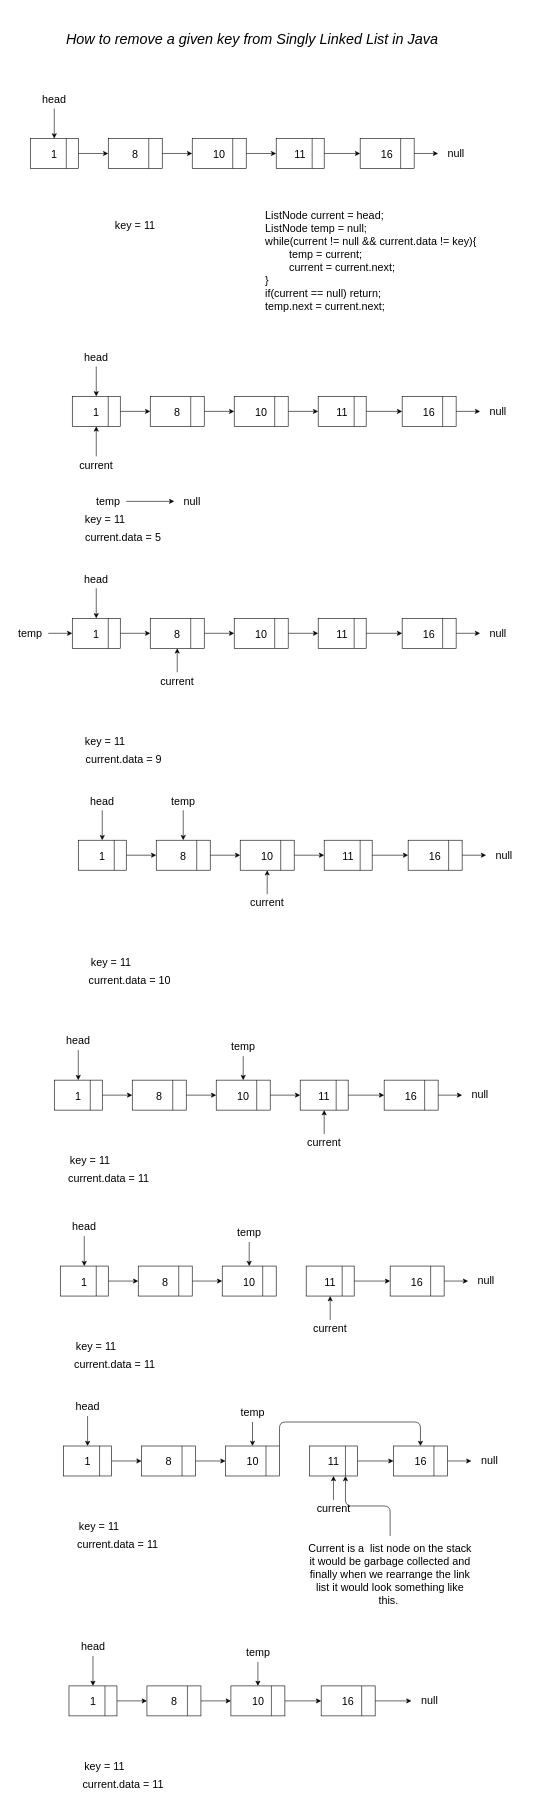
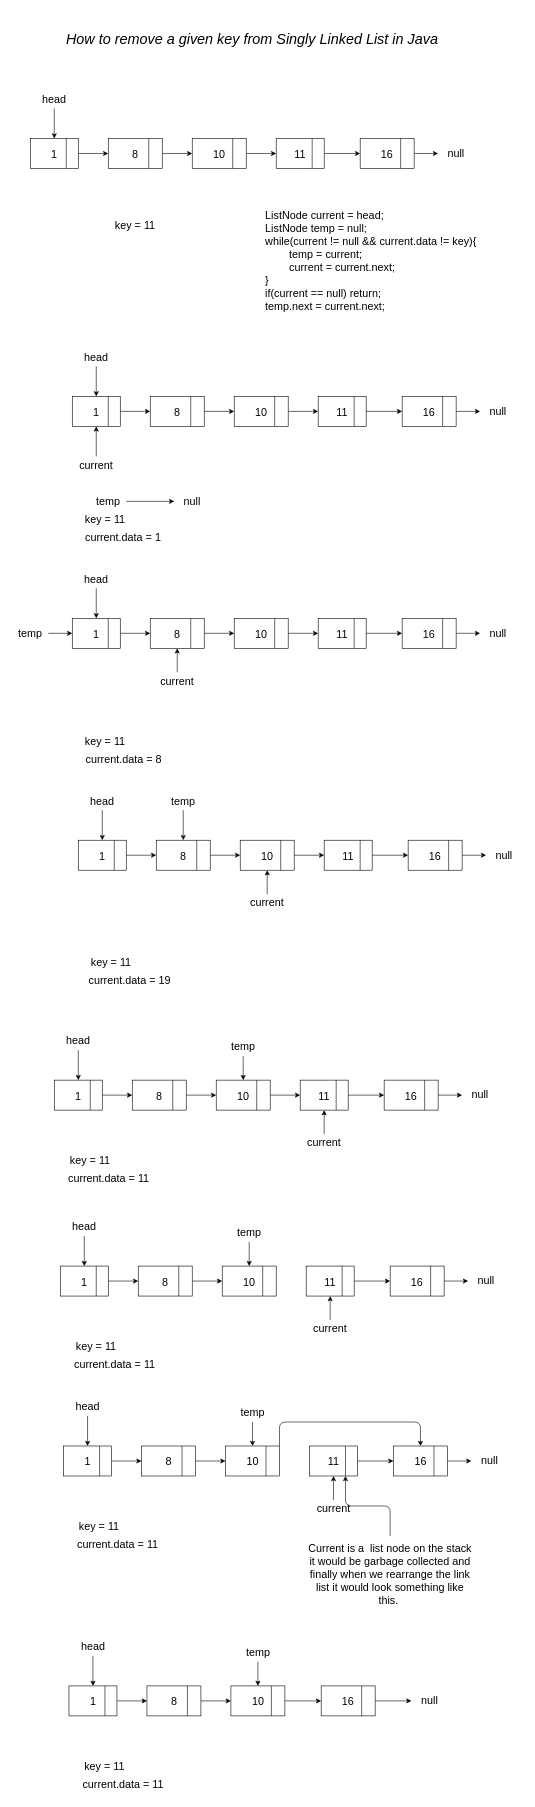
node "current.data = 5": label "current.data = 5" -> "current.data = 1"
node "current.data = 9": label "current.data = 9" -> "current.data = 8"
node "current.data = 10": label "current.data = 10" -> "current.data = 19"
